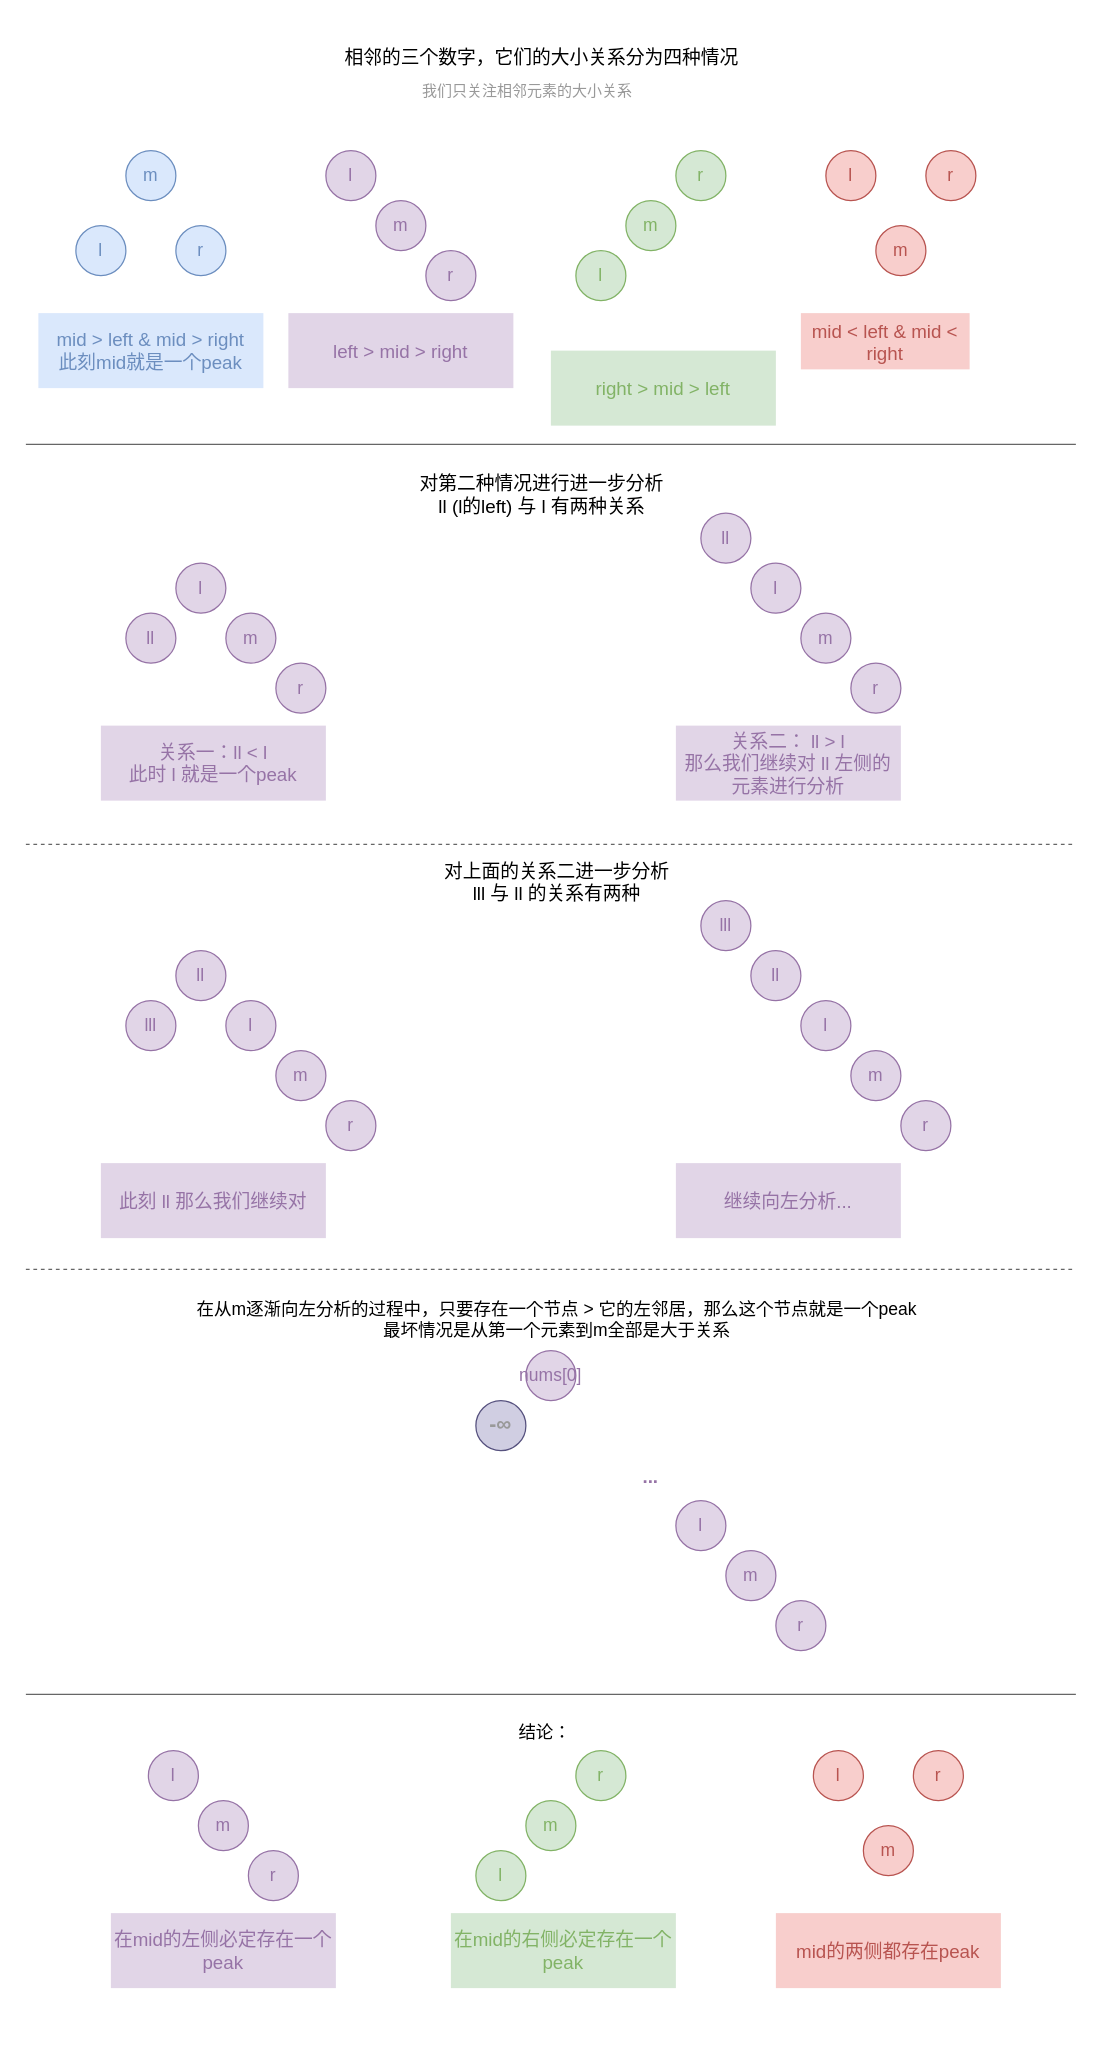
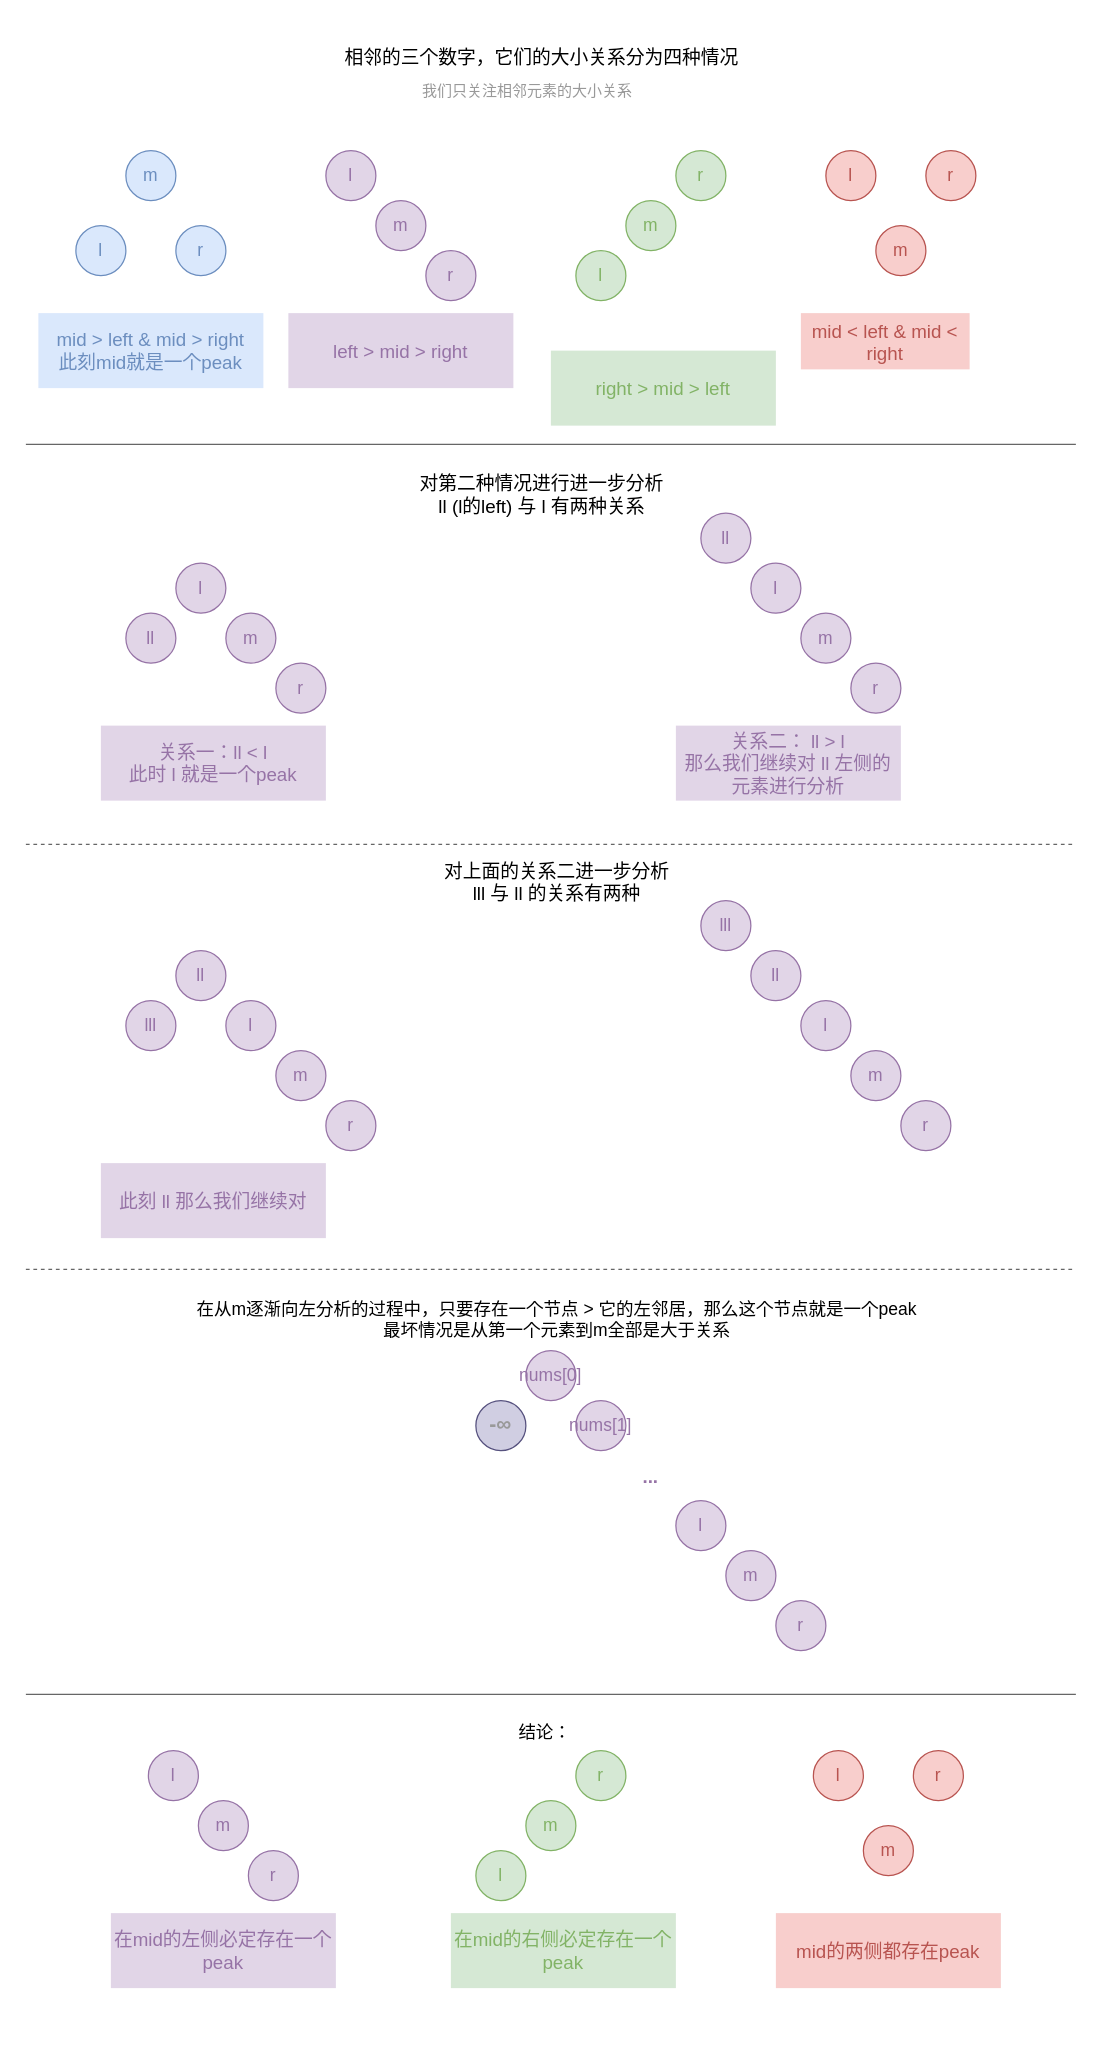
node "继续向左分析...": removed
node "nums[1]": added
